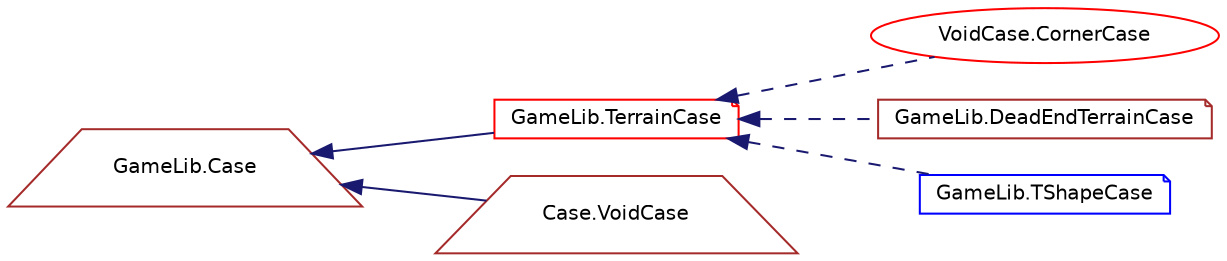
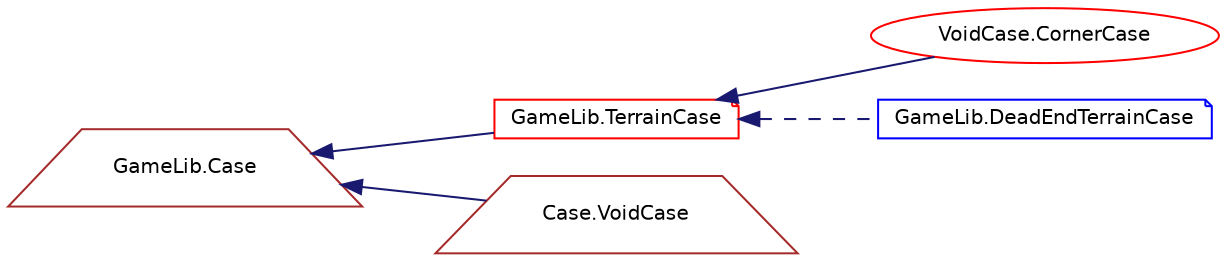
edge "VoidCase.CornerCase" -> "GameLib.TerrainCase": style dashed -> solid
node "GameLib.DeadEndTerrainCase": color brown -> blue
node "GameLib.TShapeCase": removed
